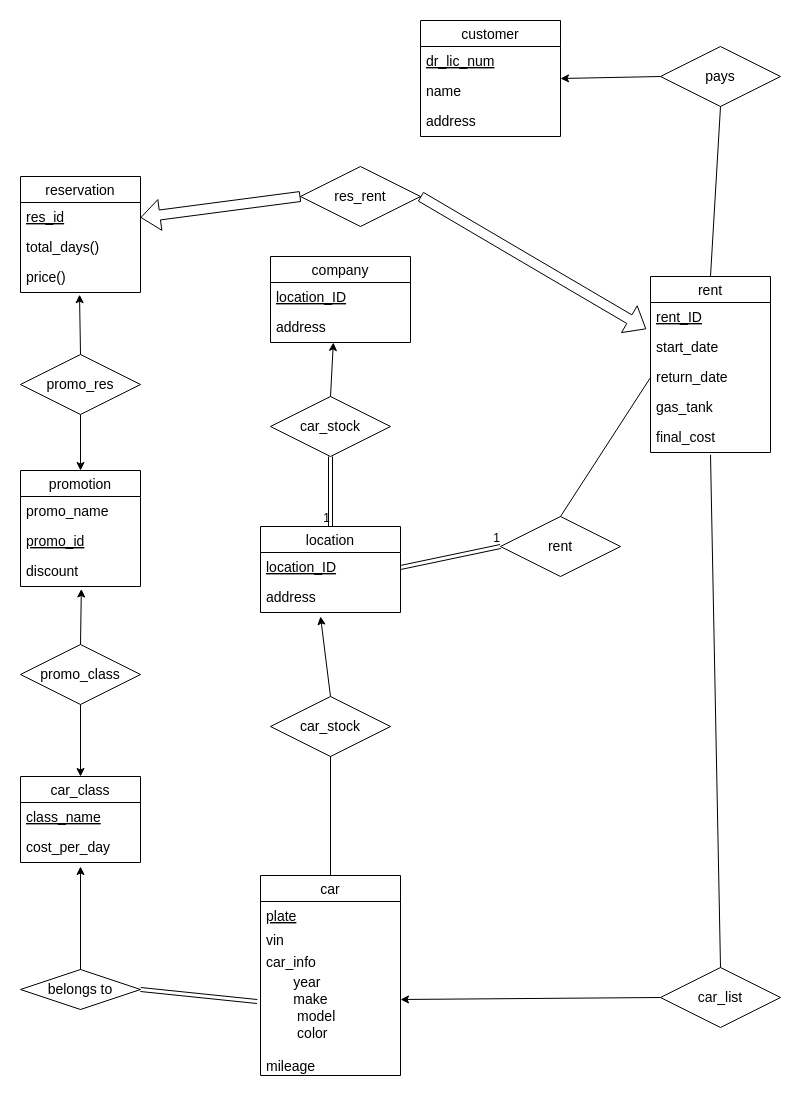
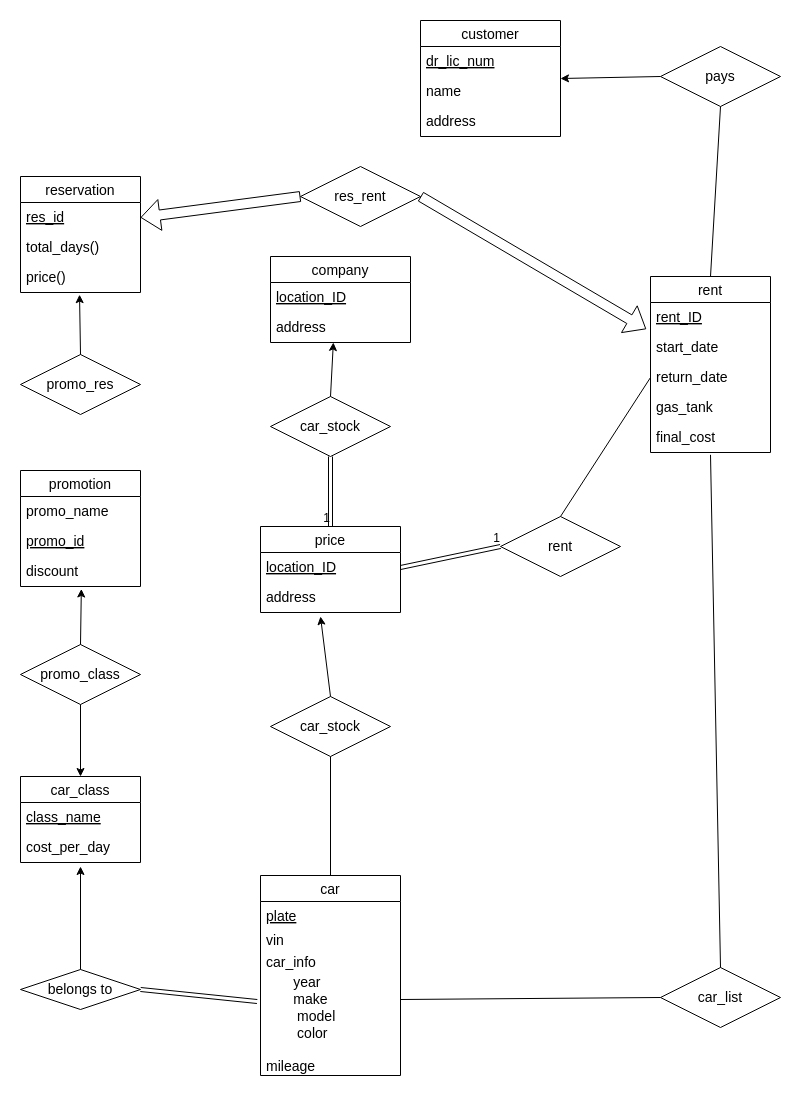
edge "promo_res" -> "promotion": removed
node "location": label "location" -> "price"
edge "car_list" -> "year make model color": arrowhead classic -> none
